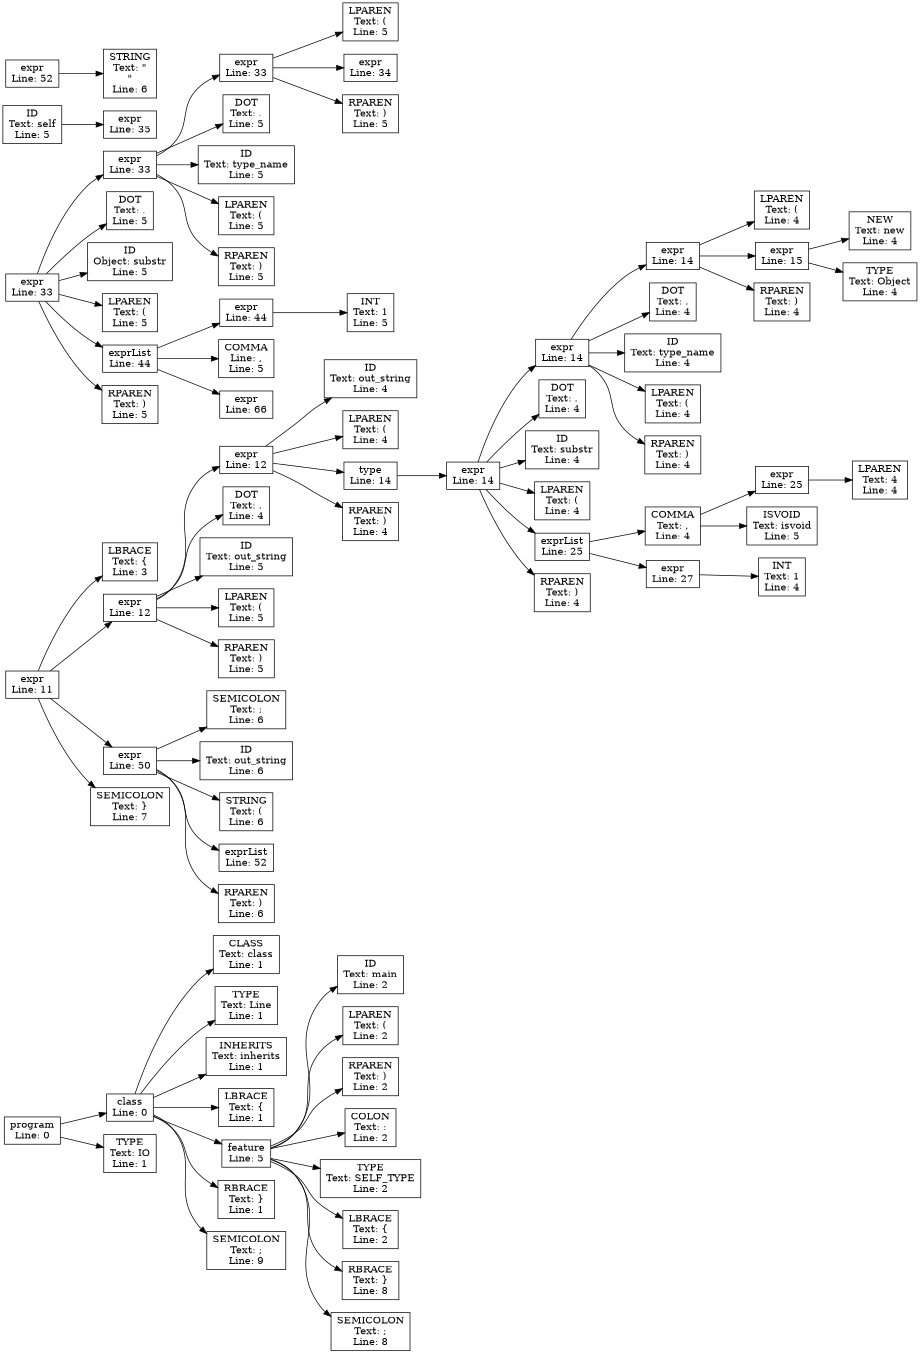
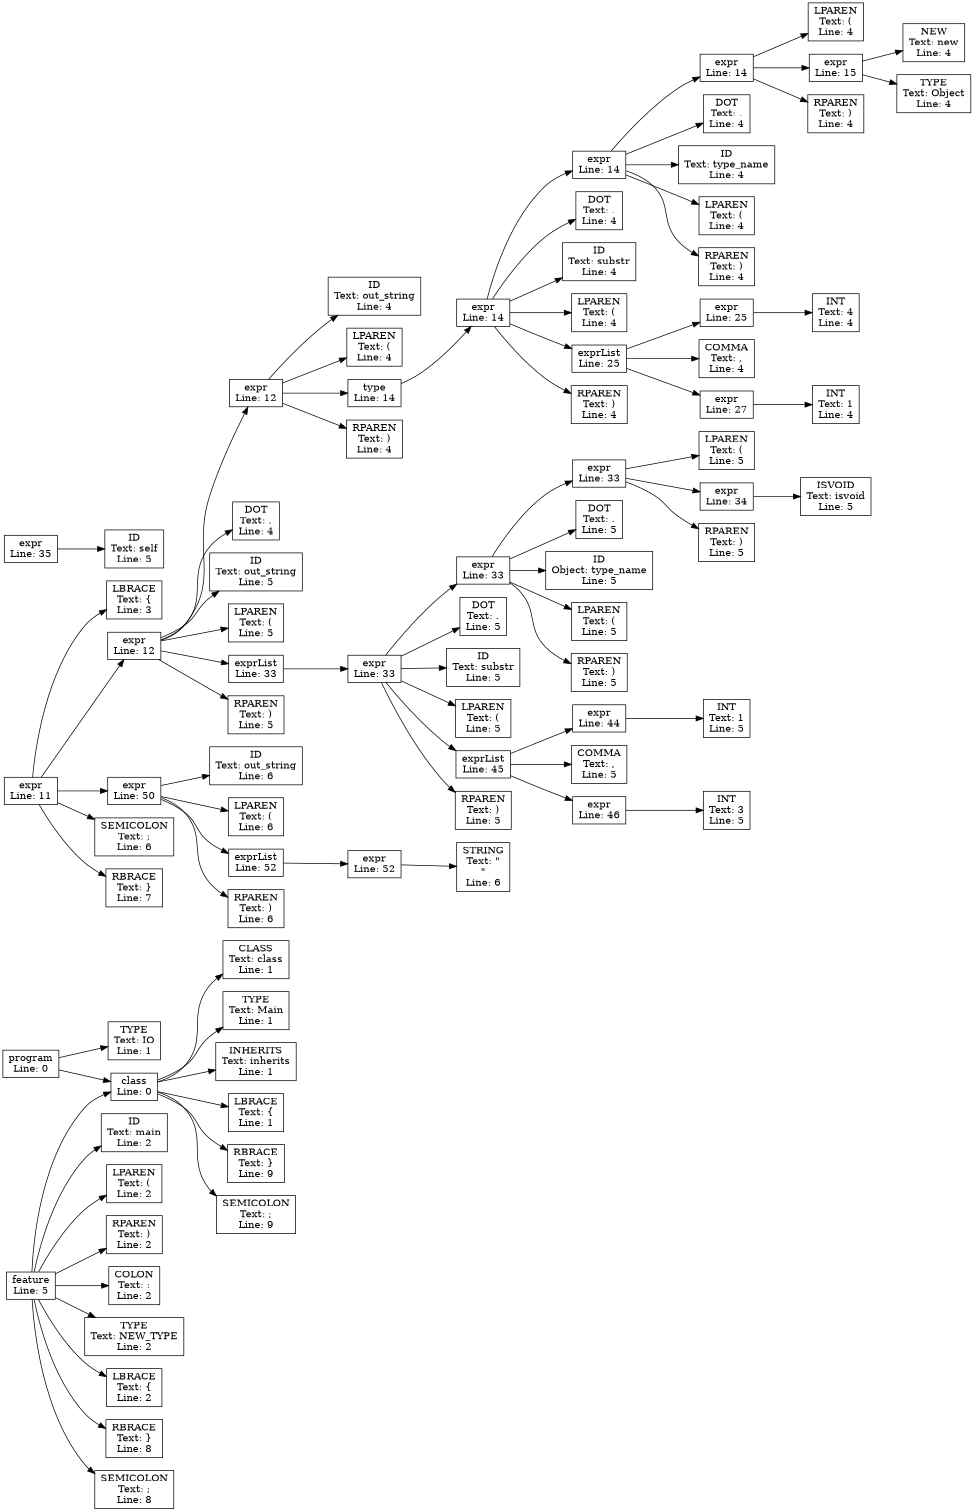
edge "ID Text: self Line: 5" -> "expr Line: 35": reversed
node "ID Text: type_name Line: 5": label "ID Text: type_name Line: 5" -> "ID Object: type_name Line: 5"
node "ID Object: substr Line: 5": label "ID Object: substr Line: 5" -> "ID Text: substr Line: 5"
node "exprList Line: 44": label "exprList Line: 44" -> "exprList Line: 45"
node "COMMA Line: , Line: 5": label "COMMA Line: , Line: 5" -> "COMMA Text: , Line: 5"
node "expr Line: 66": label "expr Line: 66" -> "expr Line: 46"
node "LPAREN Text: 4 Line: 4": label "LPAREN Text: 4 Line: 4" -> "INT Text: 4 Line: 4"
edge "COMMA Text: , Line: 4" -> "expr Line: 25": now "exprList Line: 25" -> "expr Line: 25"
edge "COMMA Text: , Line: 4" -> "ISVOID Text: isvoid Line: 5": now "expr Line: 34" -> "ISVOID Text: isvoid Line: 5"
node "exprList Line: 33": added
edge "expr Line: 50" -> "SEMICOLON Text: ; Line: 6": now "expr Line: 11" -> "SEMICOLON Text: ; Line: 6"
node "SEMICOLON Text: } Line: 7": label "SEMICOLON Text: } Line: 7" -> "RBRACE Text: } Line: 7"
node "INT Text: 3 Line: 5": added
node "STRING Text: ( Line: 6": label "STRING Text: ( Line: 6" -> "LPAREN Text: ( Line: 6"
edge "exprList Line: 52" -> "expr Line: 52": added
node "TYPE Text: Line Line: 1": label "TYPE Text: Line Line: 1" -> "TYPE Text: Main Line: 1"
edge "class Line: 0" -> "feature Line: 5": reversed
node "TYPE Text: SELF_TYPE Line: 2": label "TYPE Text: SELF_TYPE Line: 2" -> "TYPE Text: NEW_TYPE Line: 2"
node "RBRACE Text: } Line: 1": label "RBRACE Text: } Line: 1" -> "RBRACE Text: } Line: 9"
